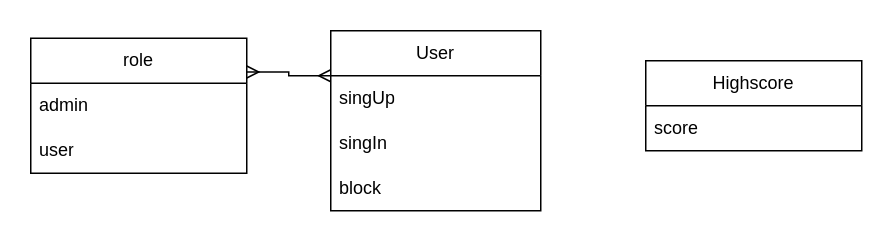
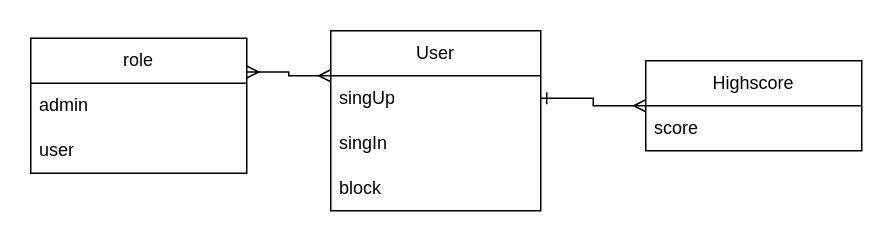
edge "singUp" -- "Highscore": added
